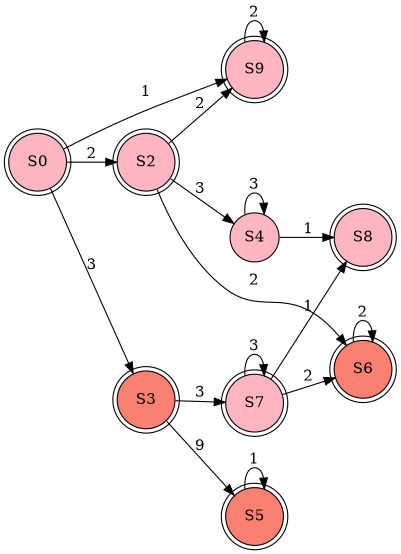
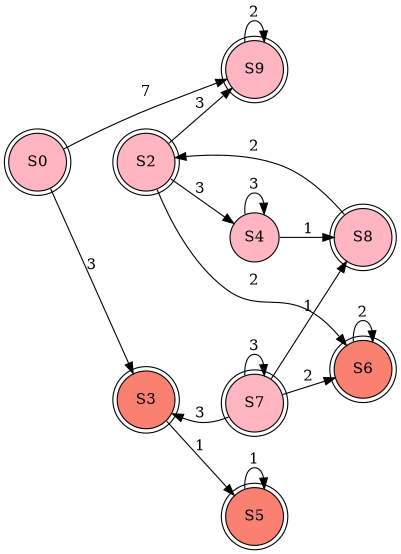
edge "S0" -> "S9": label "1" -> "7"
edge "S2" -> "S9": label "2" -> "3"
edge "S0" -> "S2": now "S8" -> "S2"
edge "S3" -> "S7": reversed
edge "S3" -> "S5": label "9" -> "1"
